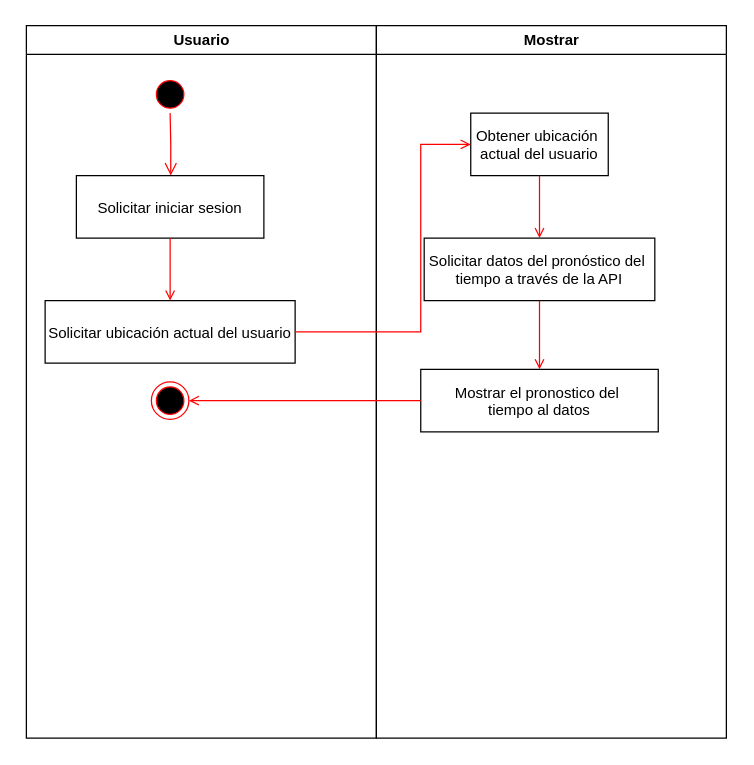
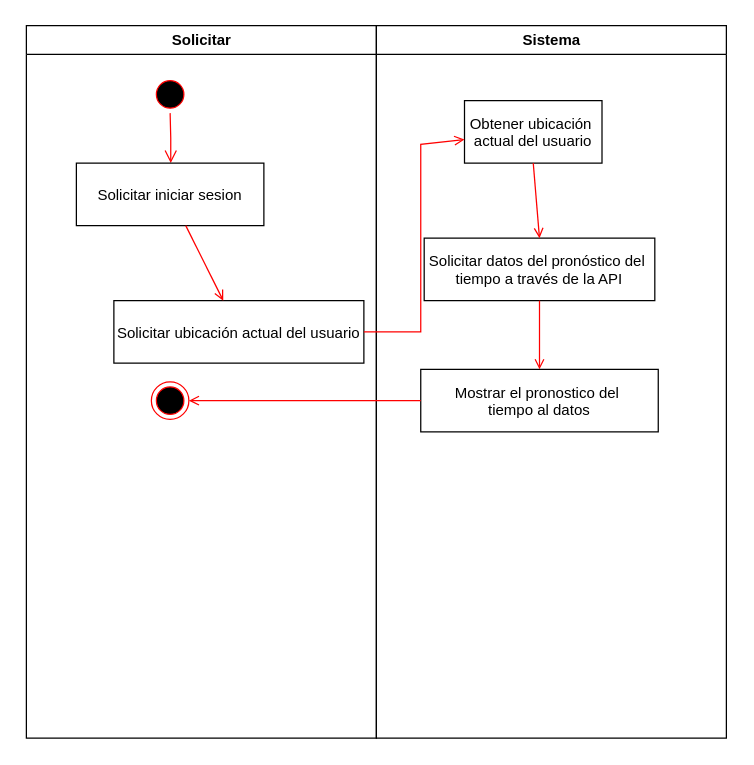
node "Usuario": label "Usuario" -> "Solicitar"
node "Mostrar": label "Mostrar" -> "Sistema"
node "Obtener ubicación actual del usuario": moved (539, 144) -> (533, 132)
node "Solicitar iniciar sesion": moved (170, 207) -> (170, 194)
node "Solicitar ubicación actual del usuario": moved (170, 332) -> (239, 332)
